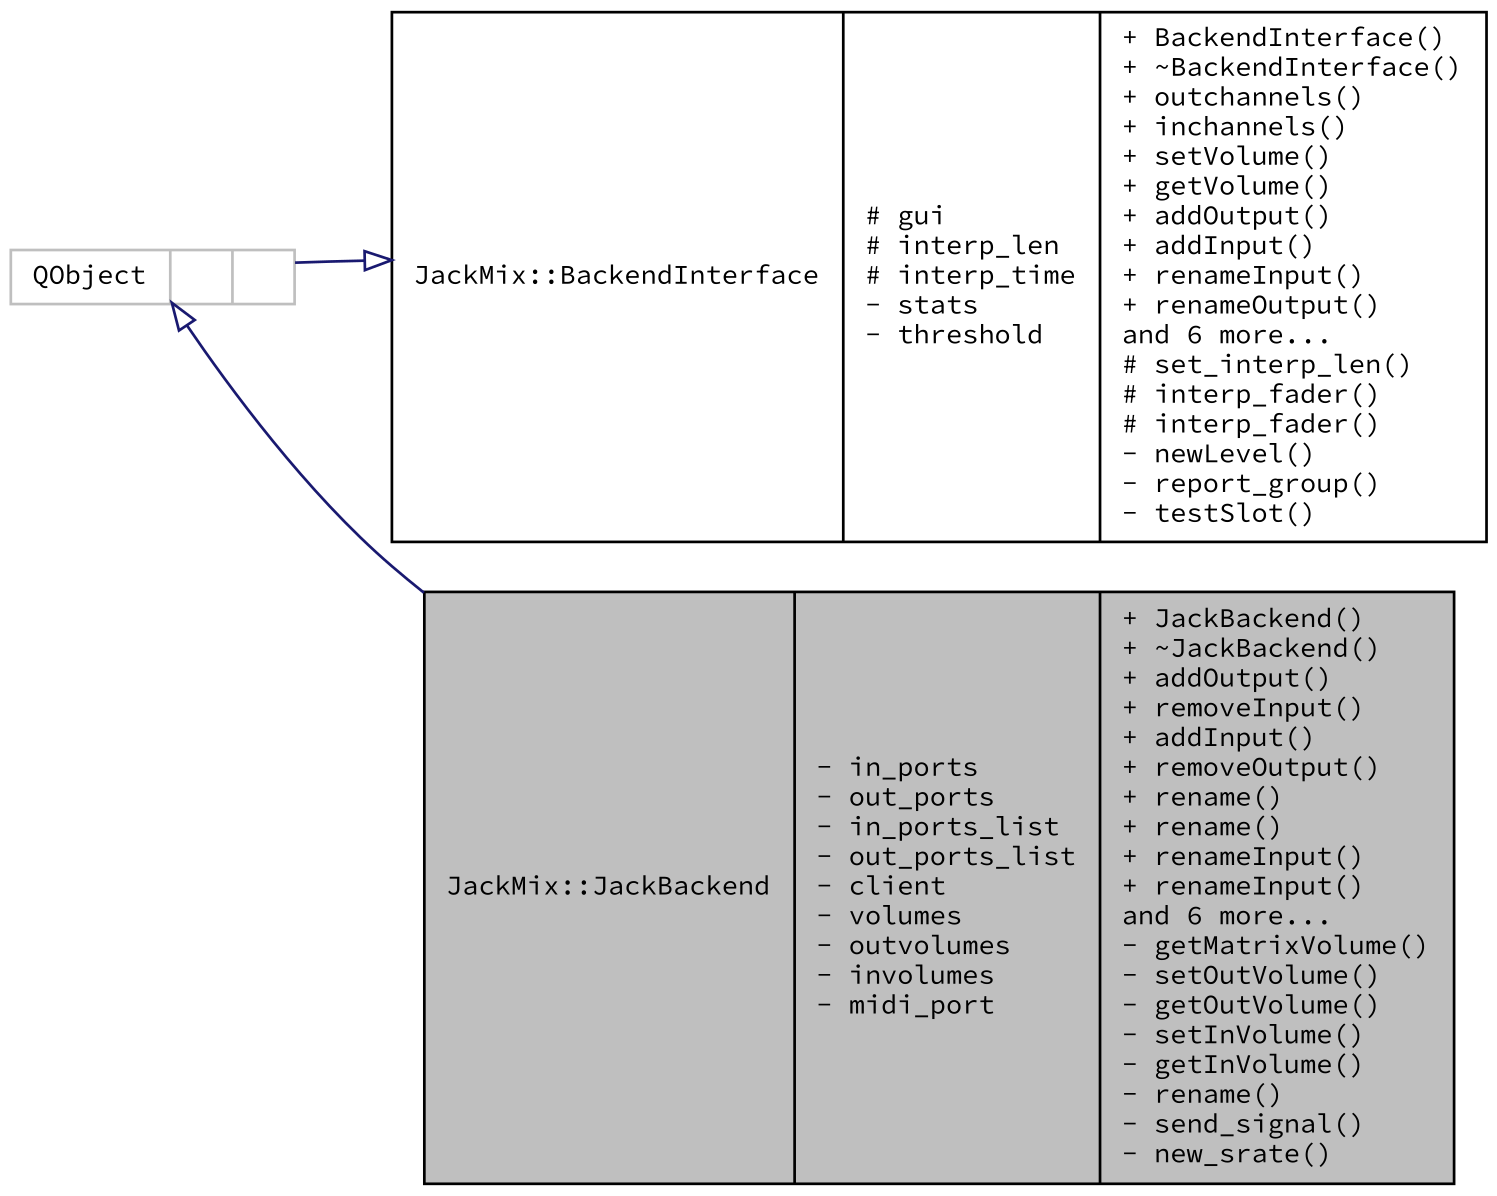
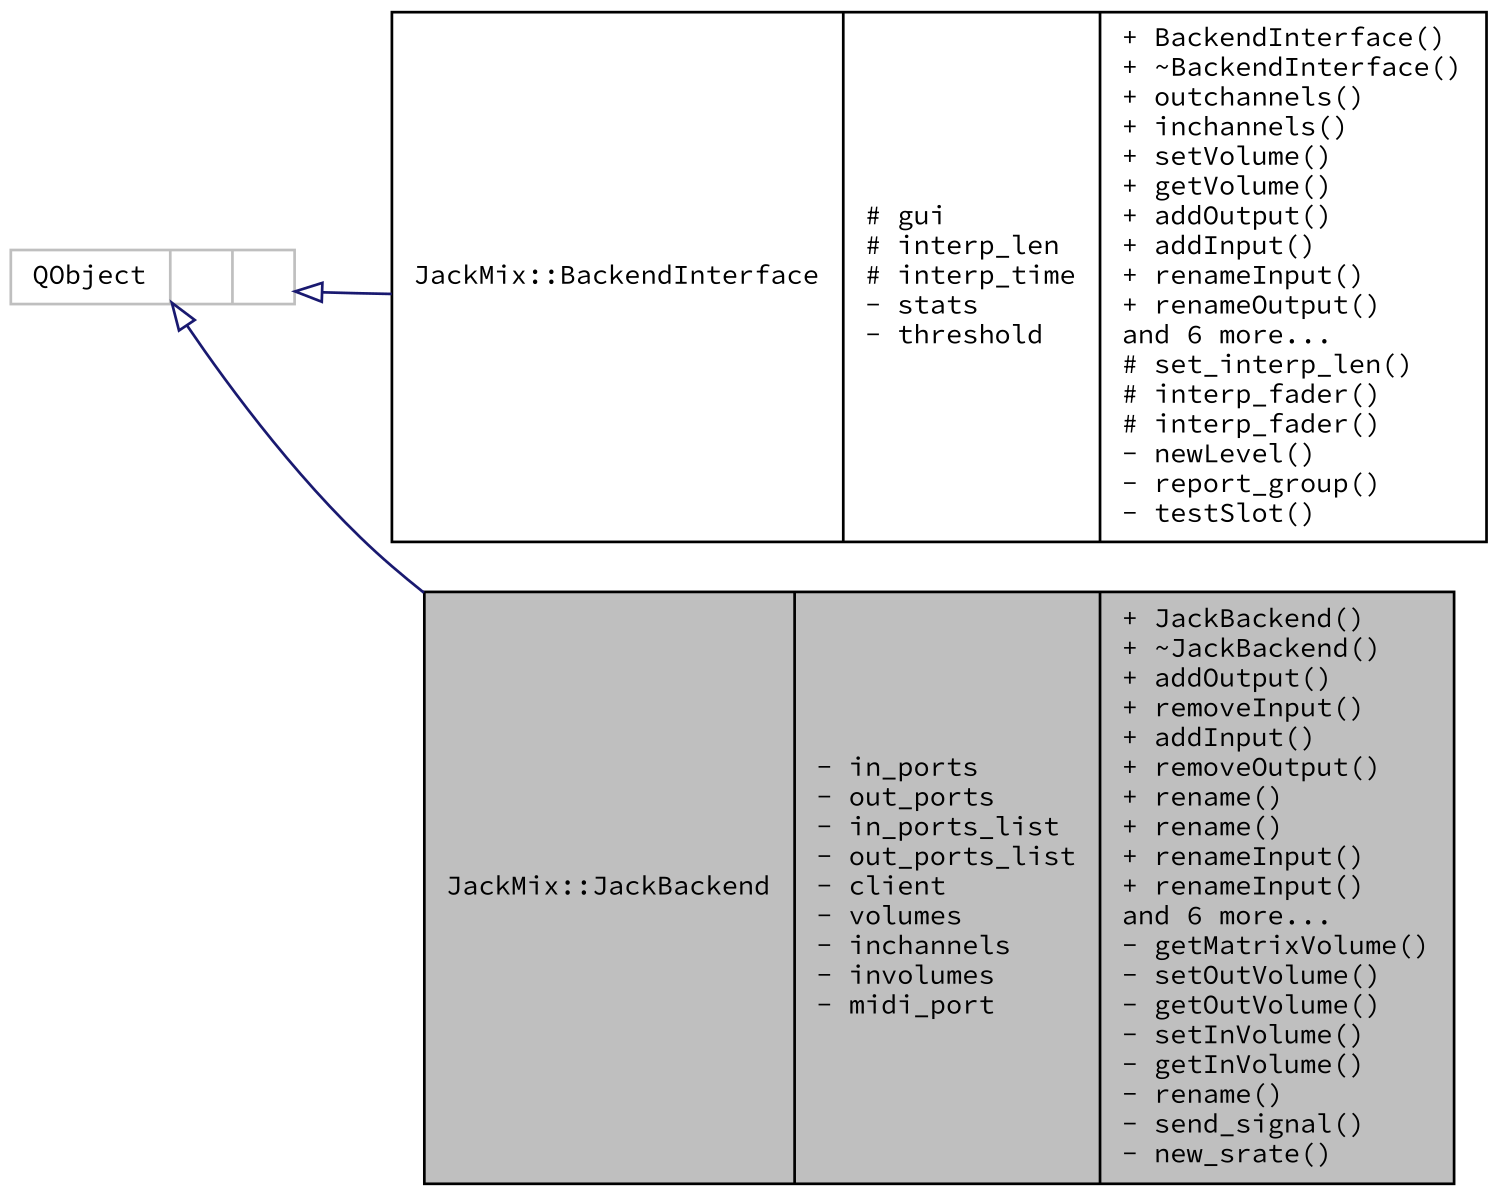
edge "QObject" -> "JackMix::BackendInterface": reversed
node "JackMix::JackBackend": text "- outvolumes" -> "- inchannels"
